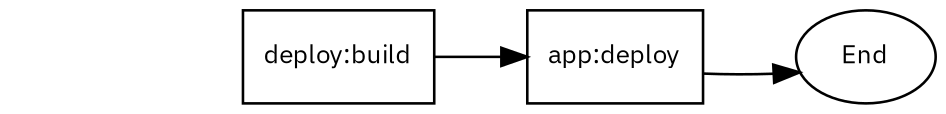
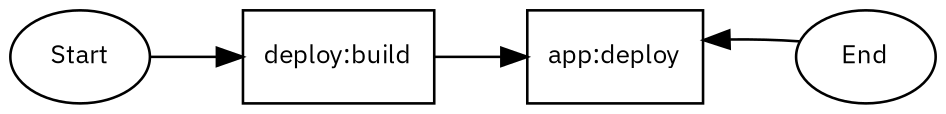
node "Start": added
edge "app:deploy" -> "End": reversed
